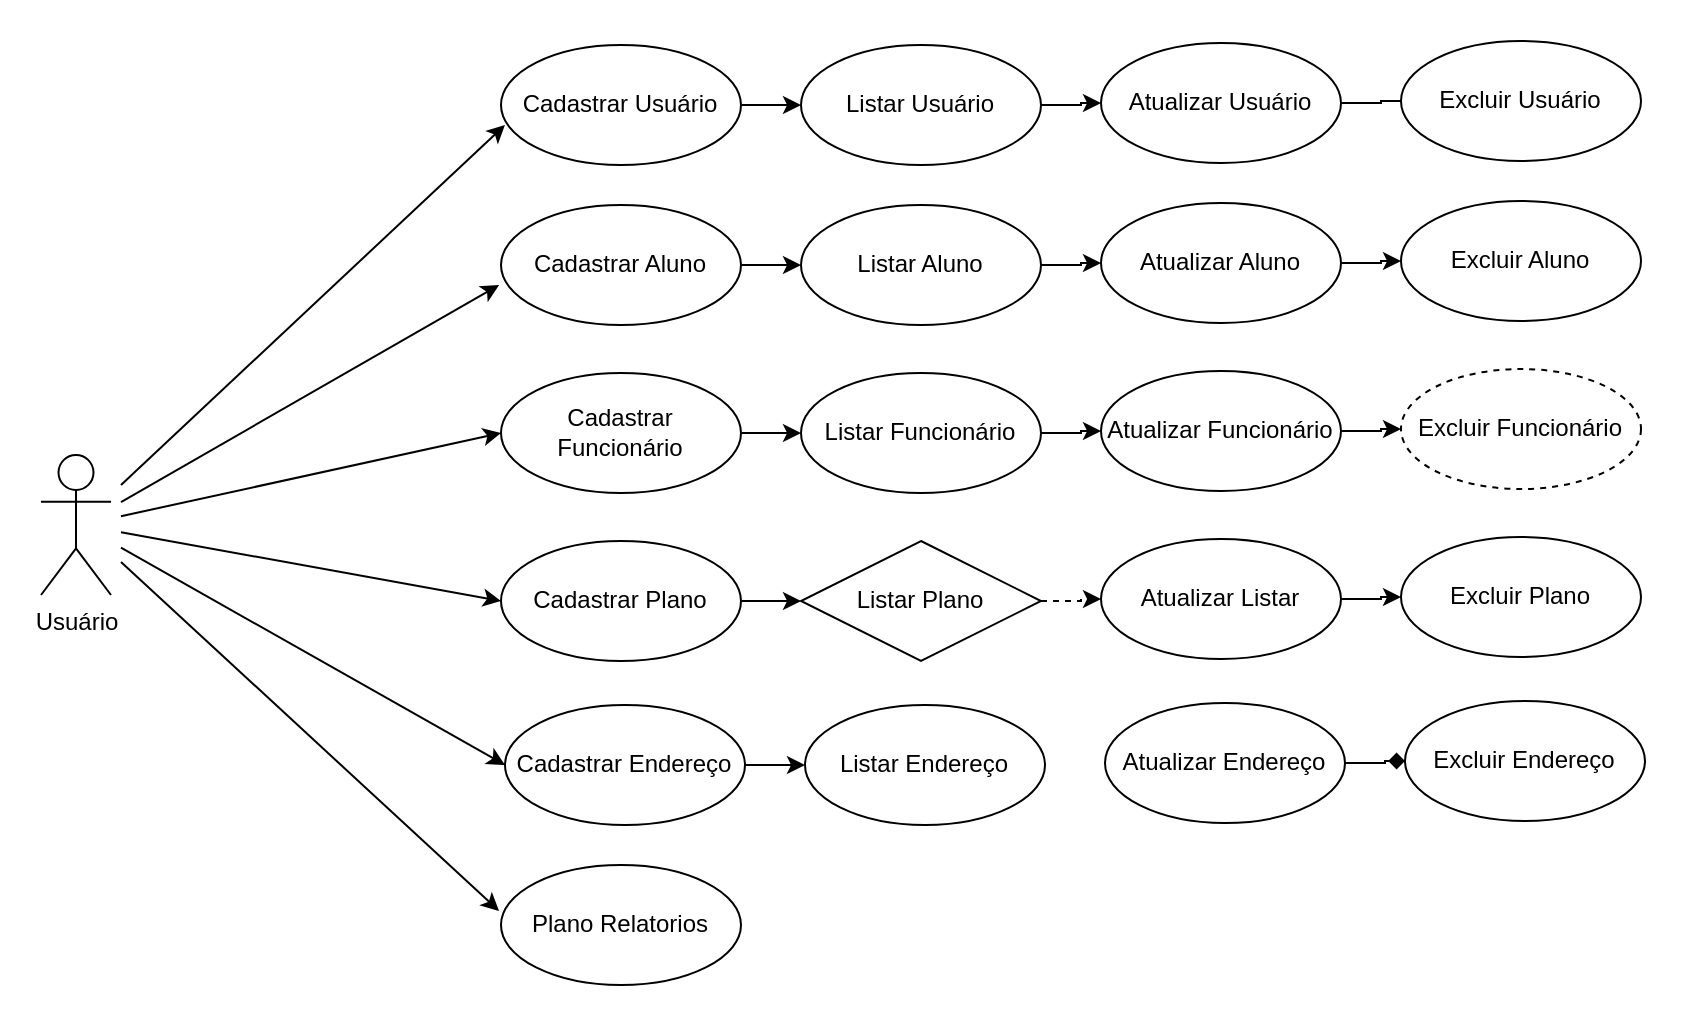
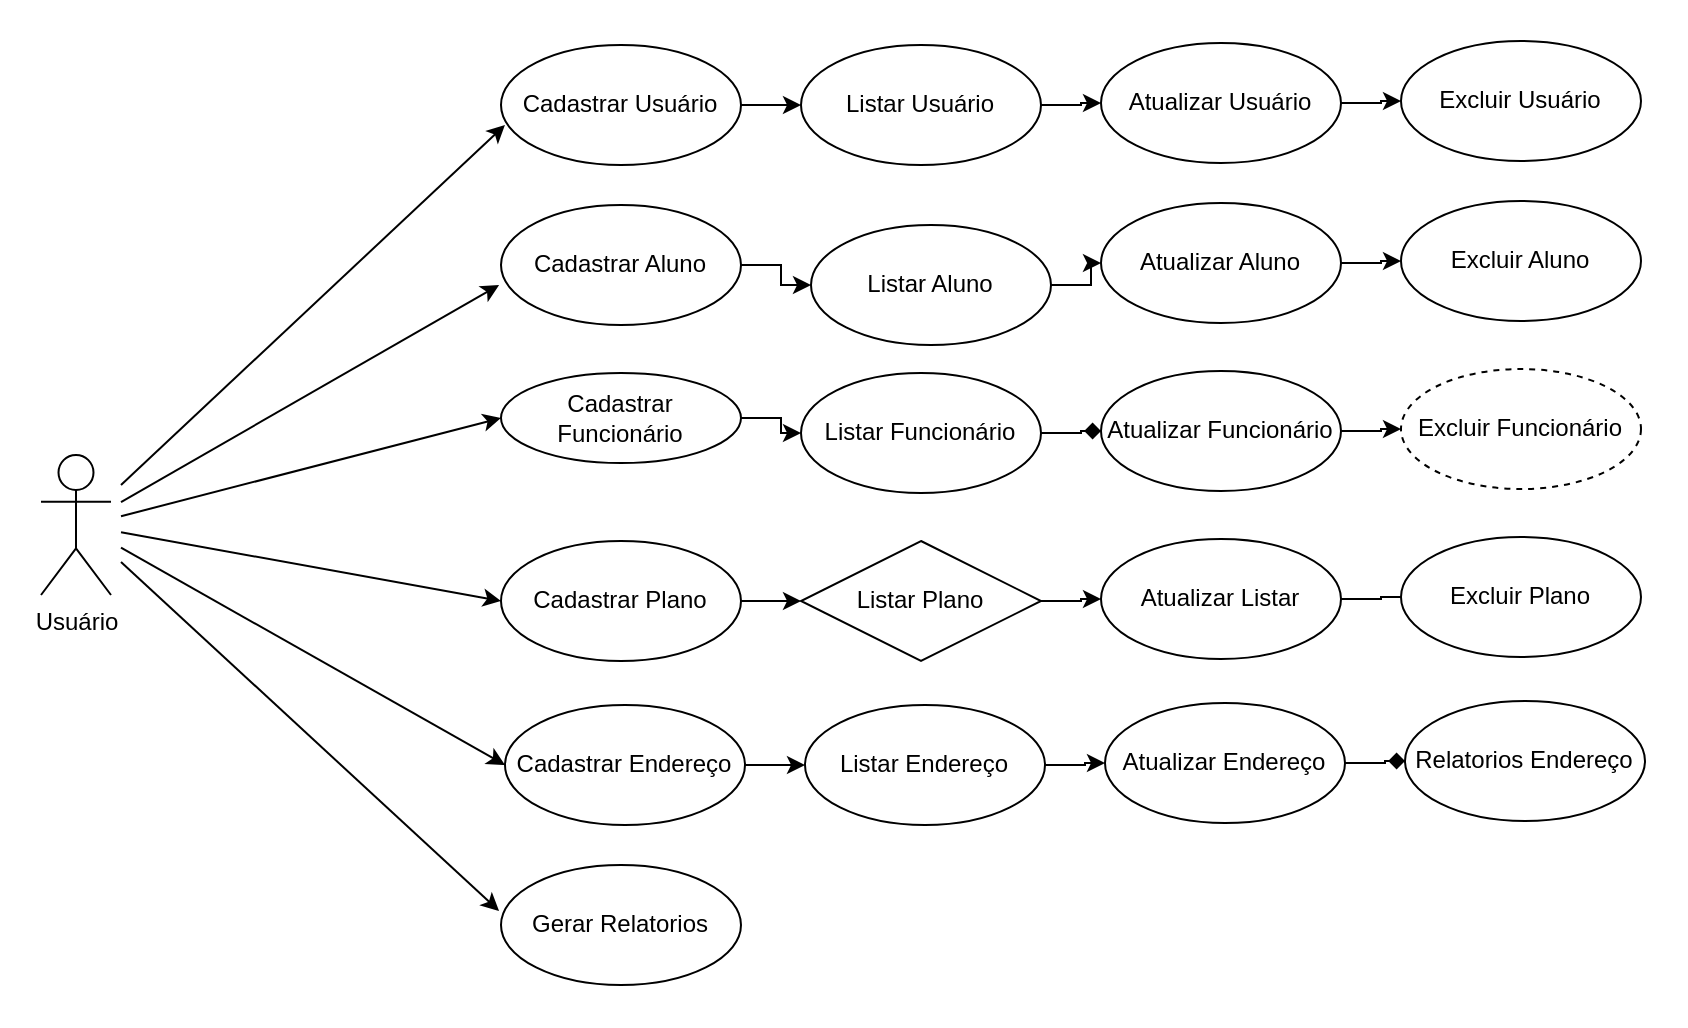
edge "Excluir Usuário" -- "Atualizar Usuário": arrowhead none -> classic
node "Listar Aluno": moved (921, 265) -> (931, 285)
edge "Listar Funcionário" -> "Atualizar Funcionário": arrowhead classic -> diamond
node "Cadastrar Funcionário": size 240x120 -> 240x90
edge "Atualizar Listar" -> "Excluir Plano": arrowhead classic -> none
edge "Listar Plano" -> "Atualizar Listar": style dashed -> solid
node "Excluir Endereço": label "Excluir Endereço" -> "Relatorios Endereço"
edge "Listar Endereço" -> "Atualizar Endereço": added
node "Plano Relatorios": label "Plano Relatorios" -> "Gerar Relatorios"
